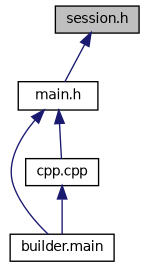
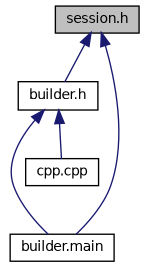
node "main.h": label "main.h" -> "builder.h"
edge "builder.main" -> "cpp.cpp": now "builder.main" -> "session.h"
